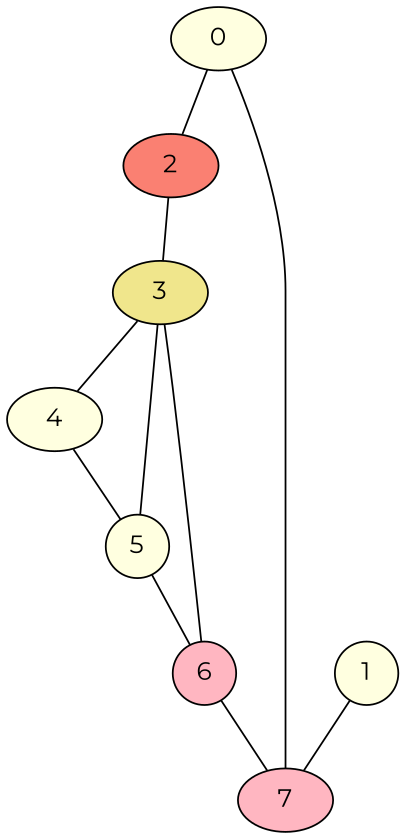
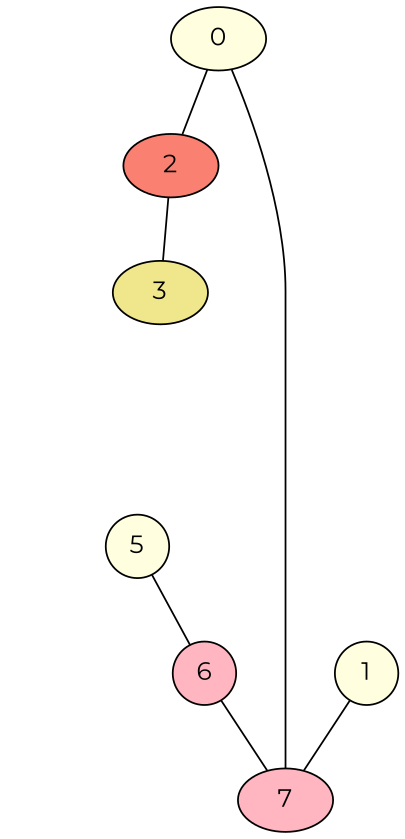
node "4": removed
edge "3" -- "5": removed
edge "3" -- "6": removed
